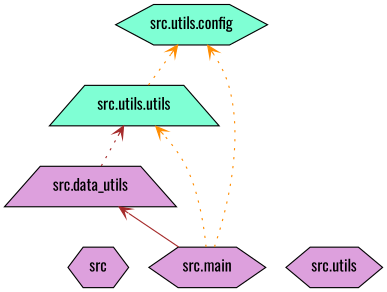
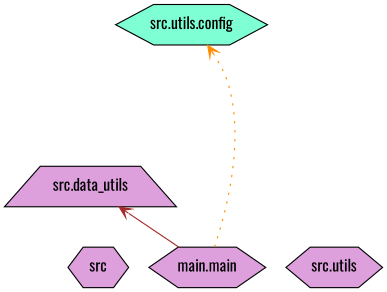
node "src.utils.utils": removed
node "src.main": label "src.main" -> "main.main"
